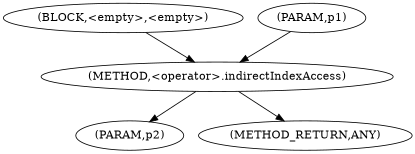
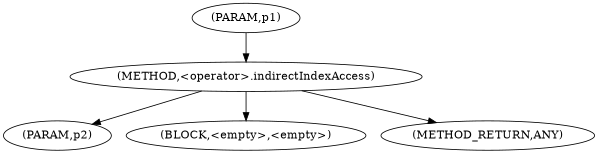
edge "(BLOCK,<empty>,<empty>)" -> "(METHOD,<operator>.indirectIndexAccess)": reversed
